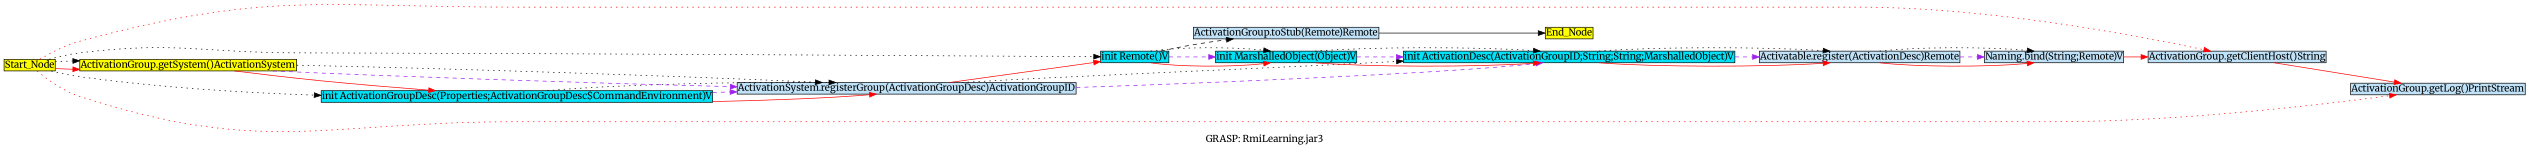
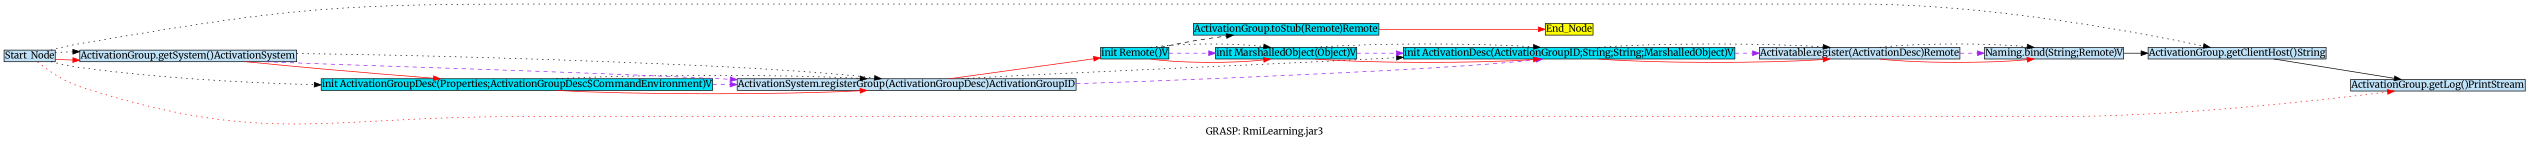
edge "Start_Node" -> "ActivationGroup.getClientHost()String": color red -> black
node "ActivationGroup.toStub(Remote)Remote": fillcolor #c0e2f8 -> #00e2f8
edge "ActivationGroup.toStub(Remote)Remote" -> "End_Node": color black -> red
edge "Start_Node" -> "init Remote()V": removed
edge "Naming.bind(String;Remote)V" -> "ActivationGroup.getClientHost()String": color red -> black
node "Start_Node": fillcolor yellow -> #c0e2f8
node "ActivationGroup.getSystem()ActivationSystem": fillcolor yellow -> #c0e2f8
edge "ActivationGroup.getClientHost()String" -> "ActivationGroup.getLog()PrintStream": color red -> black
